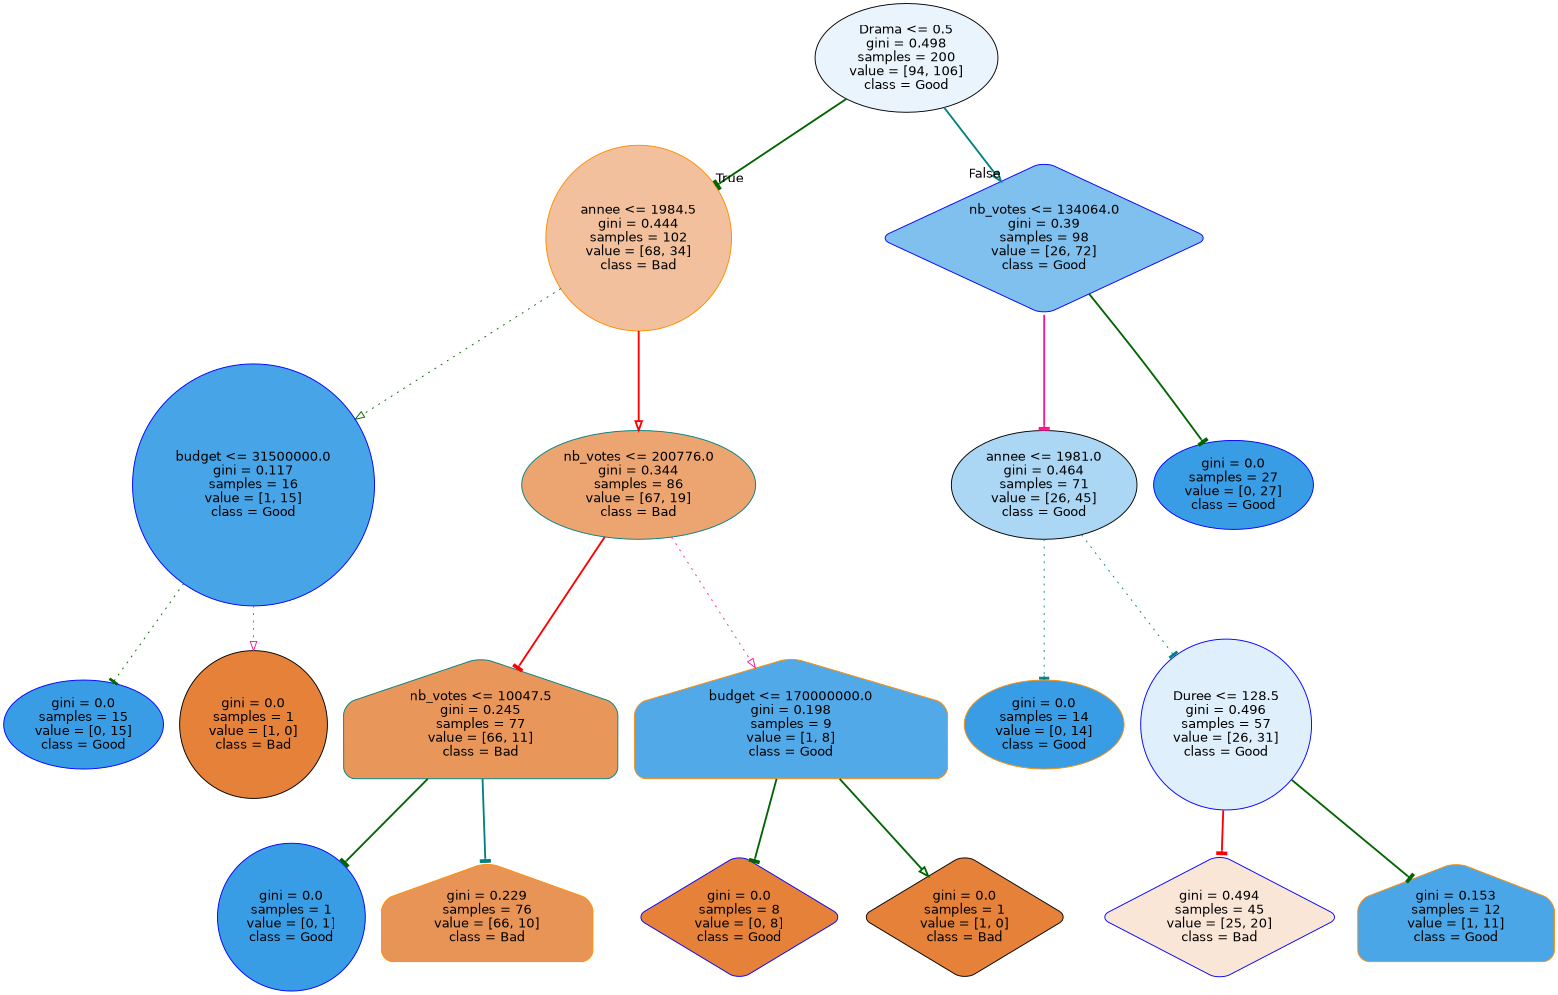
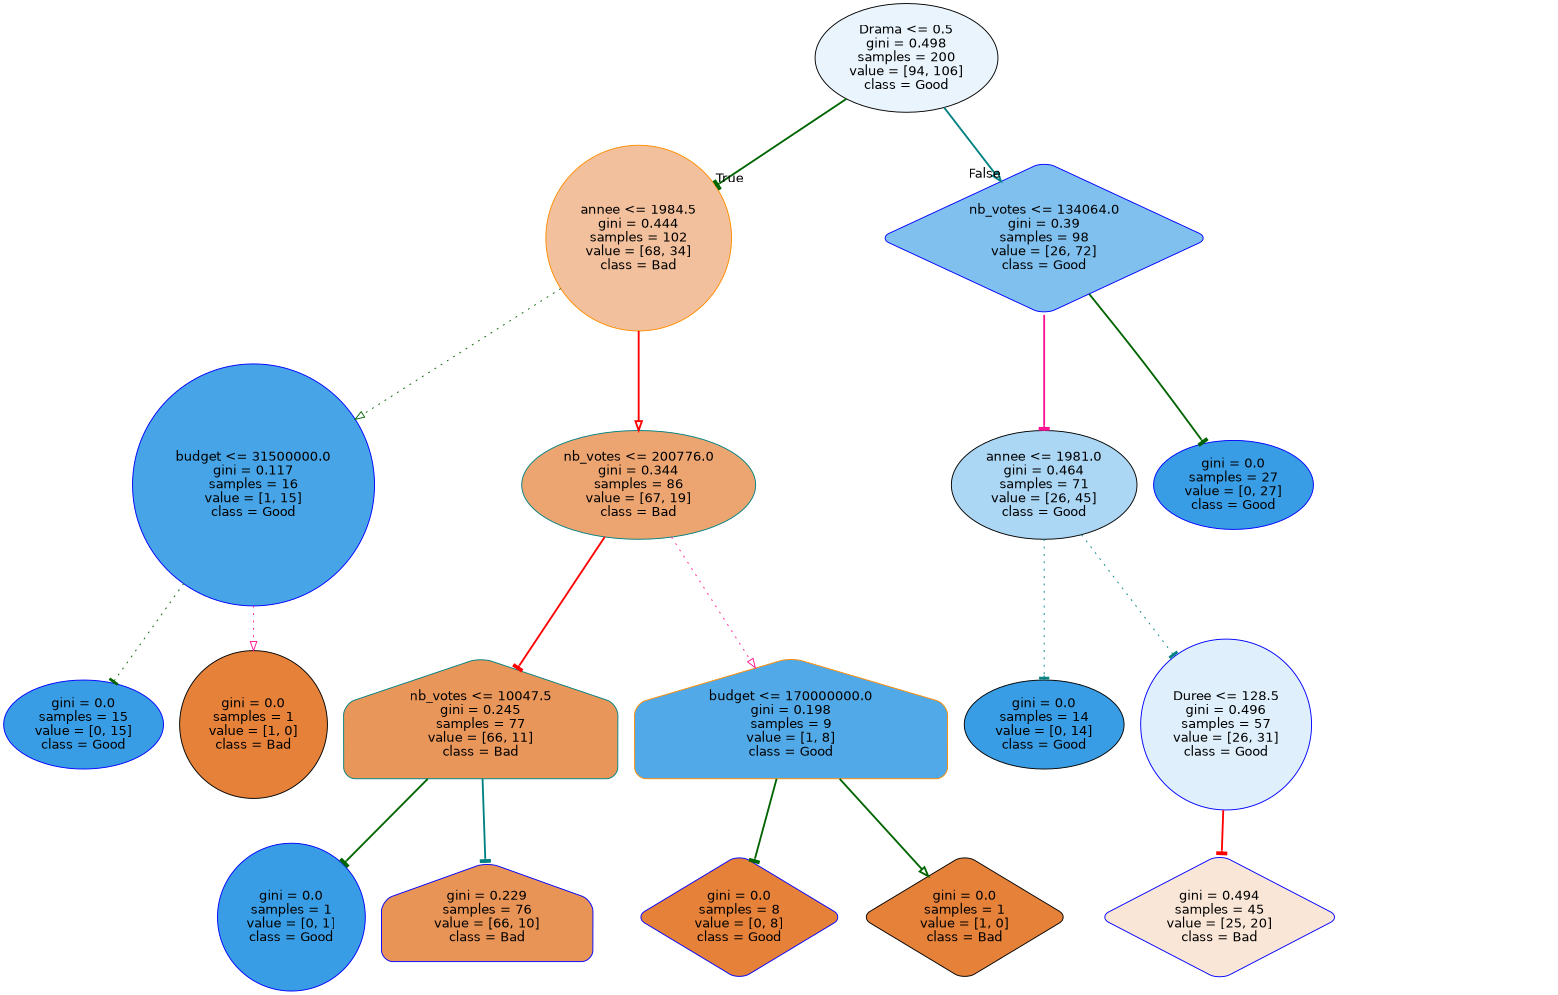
node "gini = 0.0 samples = 14 value = [0, 14] class = Good": color darkorange -> black
node "gini = 0.229 samples = 76 value = [66, 10] class = Bad": color darkorange -> blue
node "gini = 0.153 samples = 12 value = [1, 11] class = Good": removed
